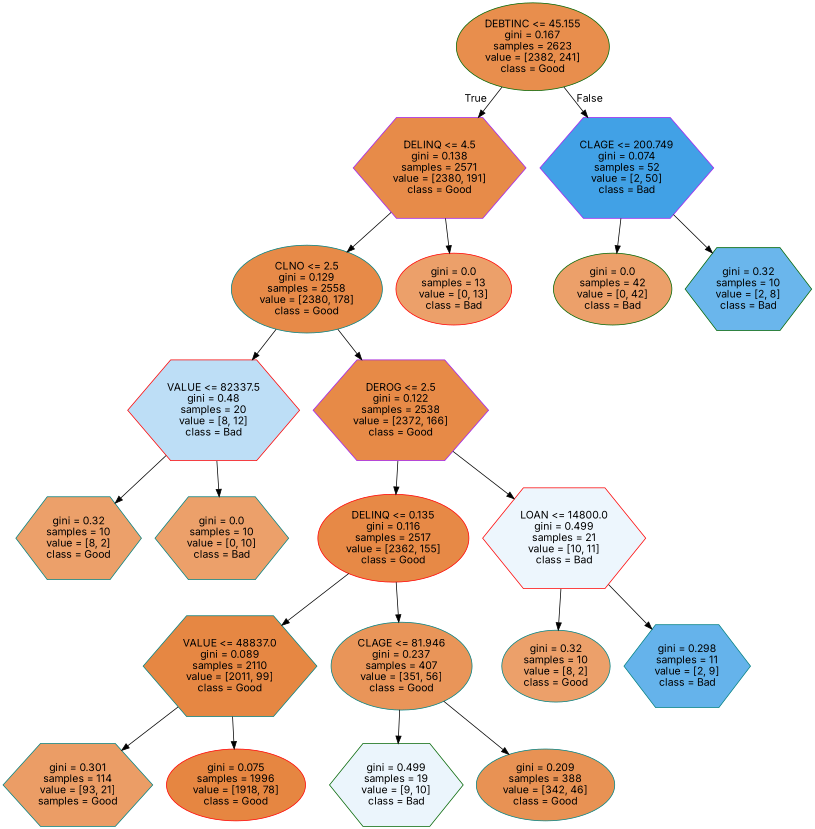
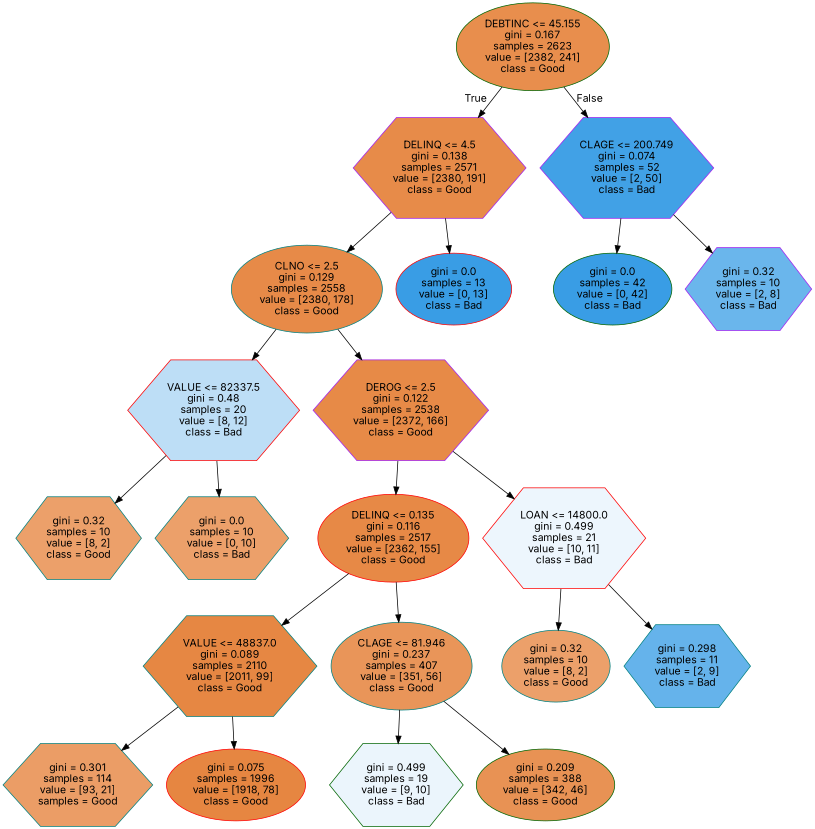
node "gini = 0.0 samples = 13 value = [0, 13] class = Bad": fillcolor #eca06a -> #399de5
node "gini = 0.0 samples = 42 value = [0, 42] class = Bad": fillcolor #eca06a -> #399de5
node "gini = 0.32 samples = 10 value = [2, 8] class = Bad": color darkgreen -> purple
node "gini = 0.209 samples = 388 value = [342, 46] class = Good": color teal -> darkgreen
